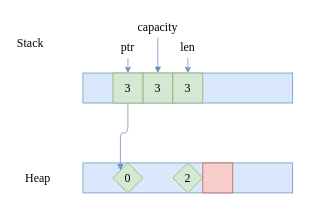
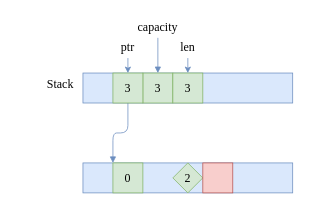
node "Stack": moved (30, 43) -> (60, 84)
node "Heap": removed
node "0": shape diamond -> rectangle
